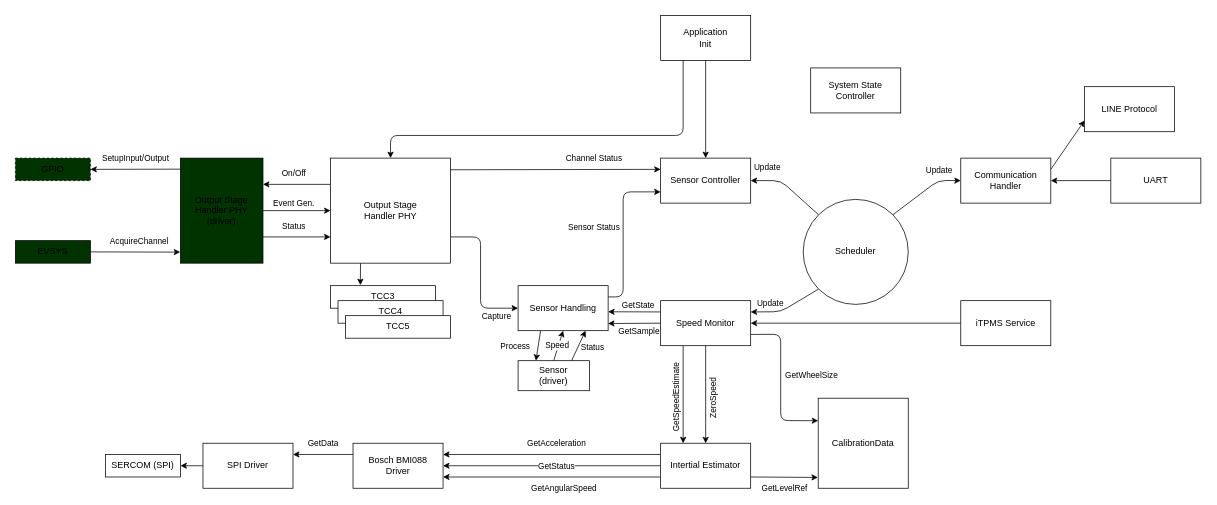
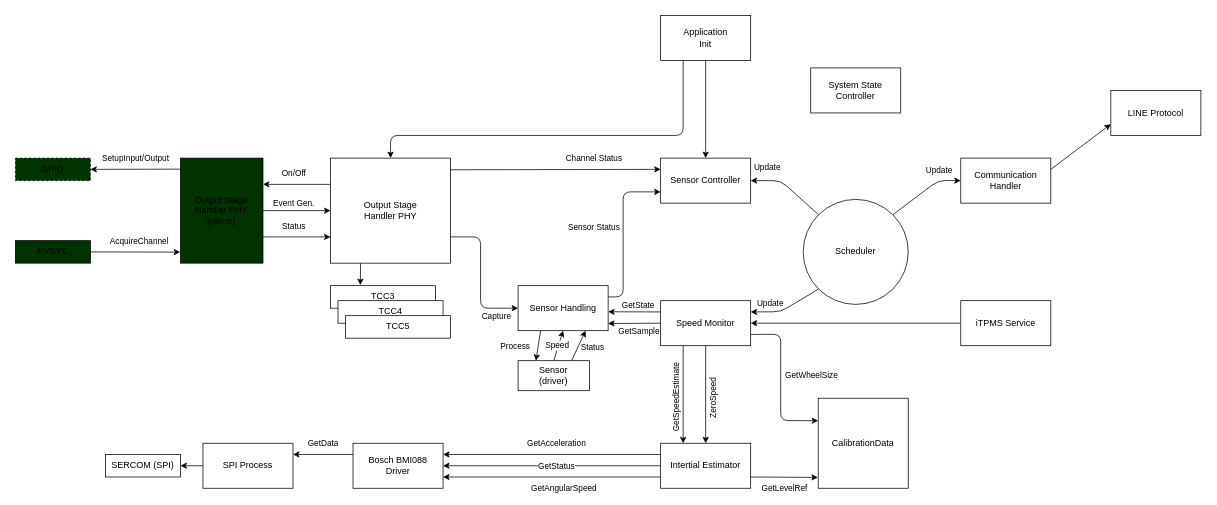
node "LINE Protocol": moved (1129, 109) -> (1155, 113)
edge "UART" -> "Communication Handler": removed
node "UART": removed
node "SPI Driver": label "SPI Driver" -> "SPI Process"
